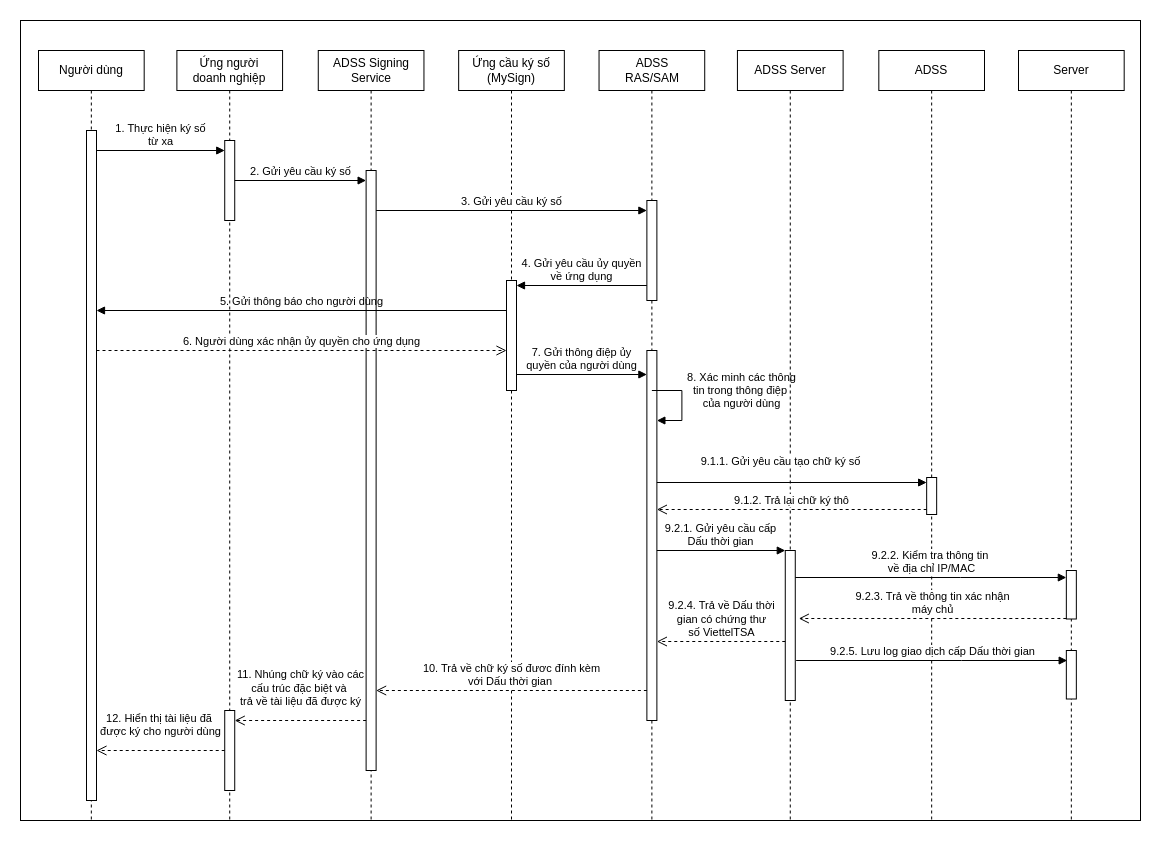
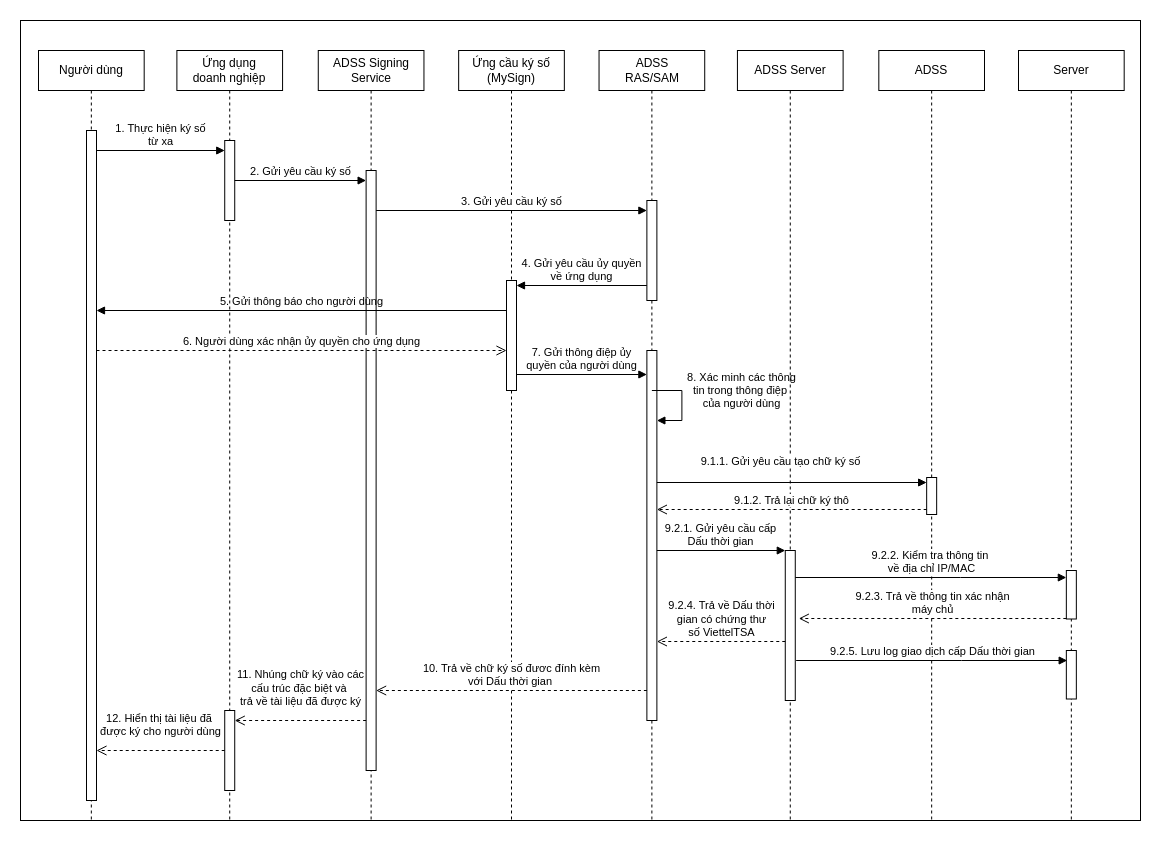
node "Ứng người doanh nghiệp": label "Ứng người doanh nghiệp" -> "Ứng dụng doanh nghiệp"
